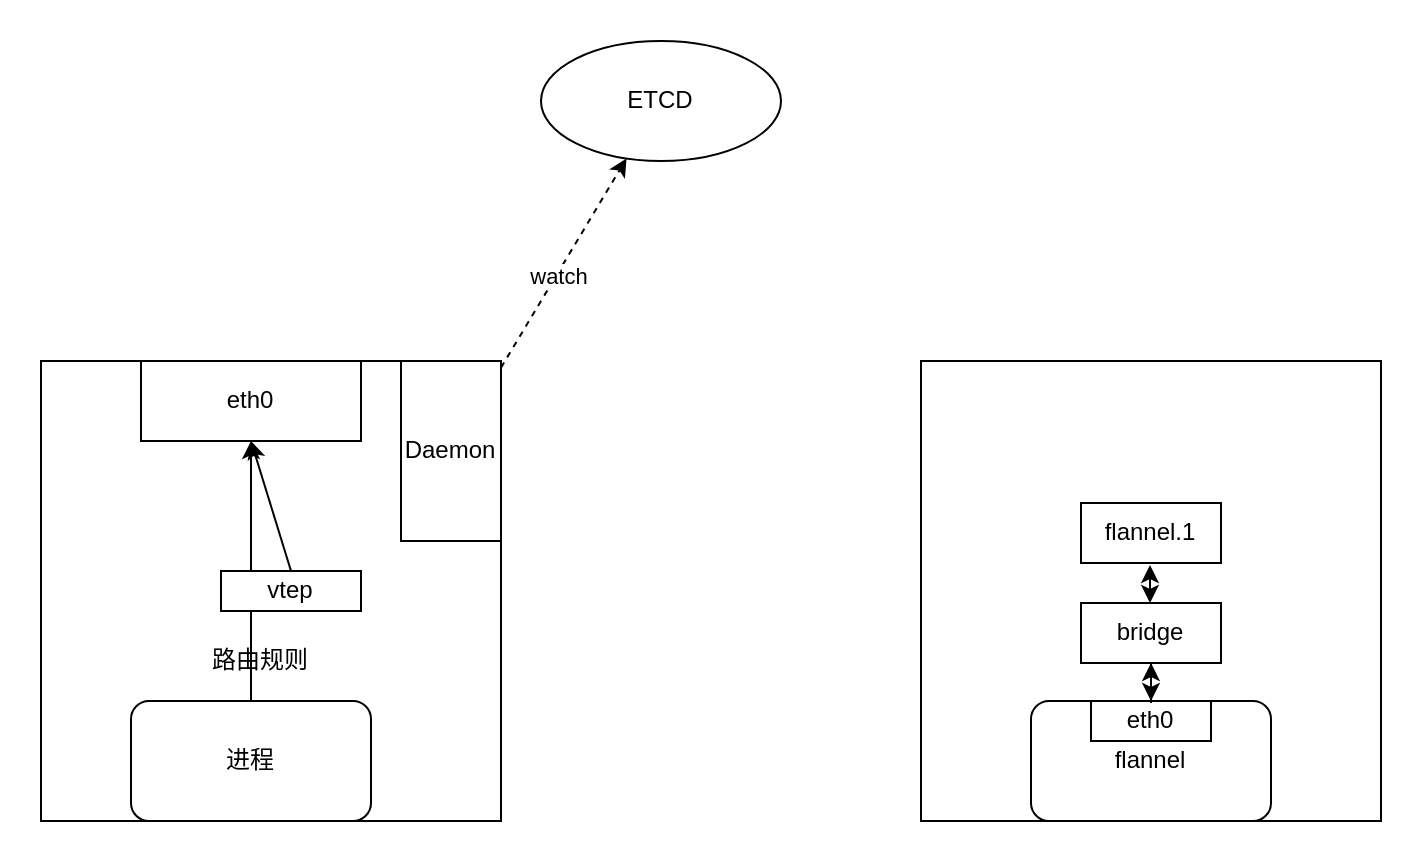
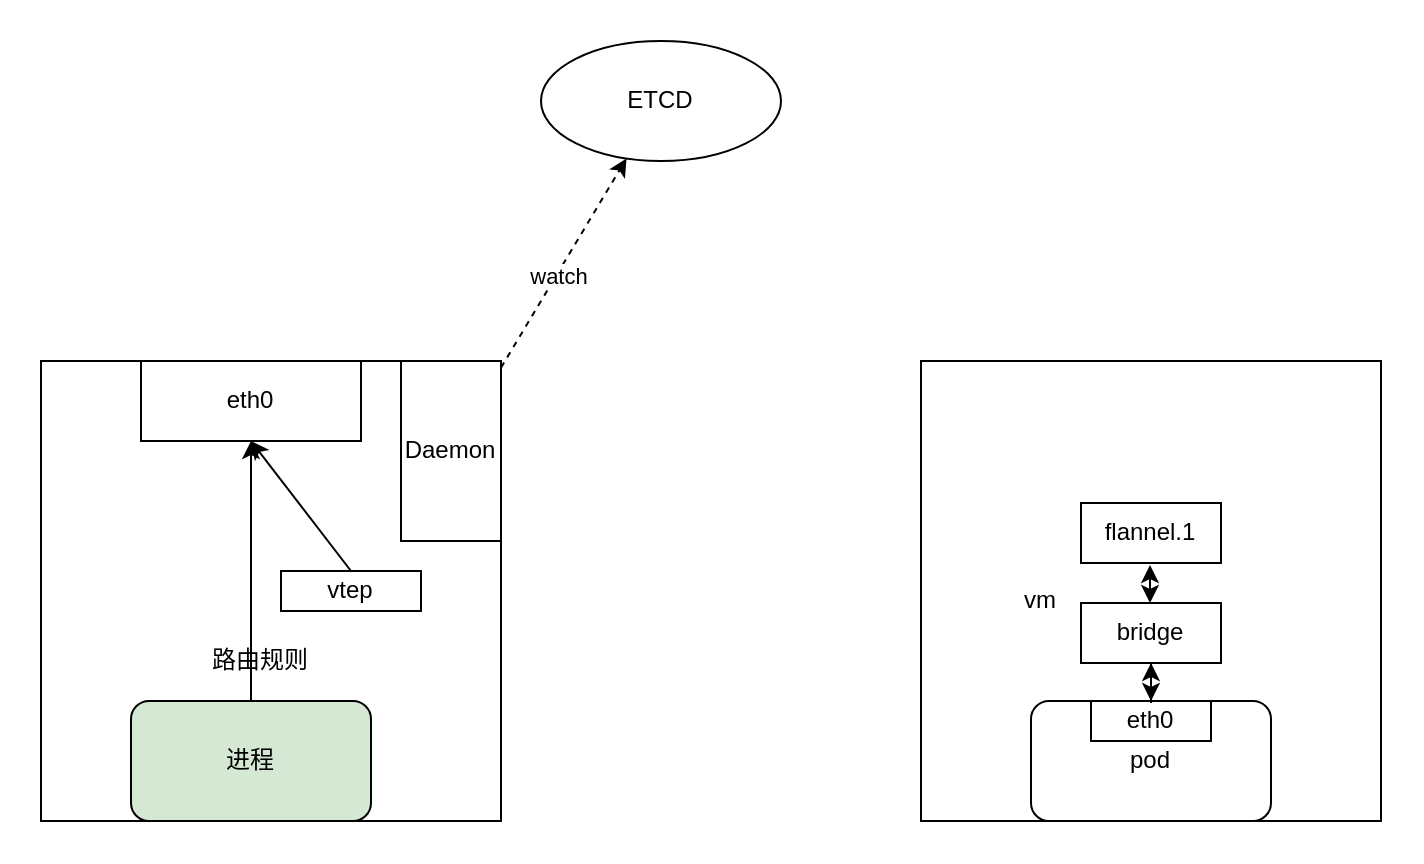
node "vtep": moved (291, 591) -> (351, 591)
node "vm": added
node "进程": fillcolor #ffffff -> #d5e8d4
node "flannel": label "flannel" -> "pod"
